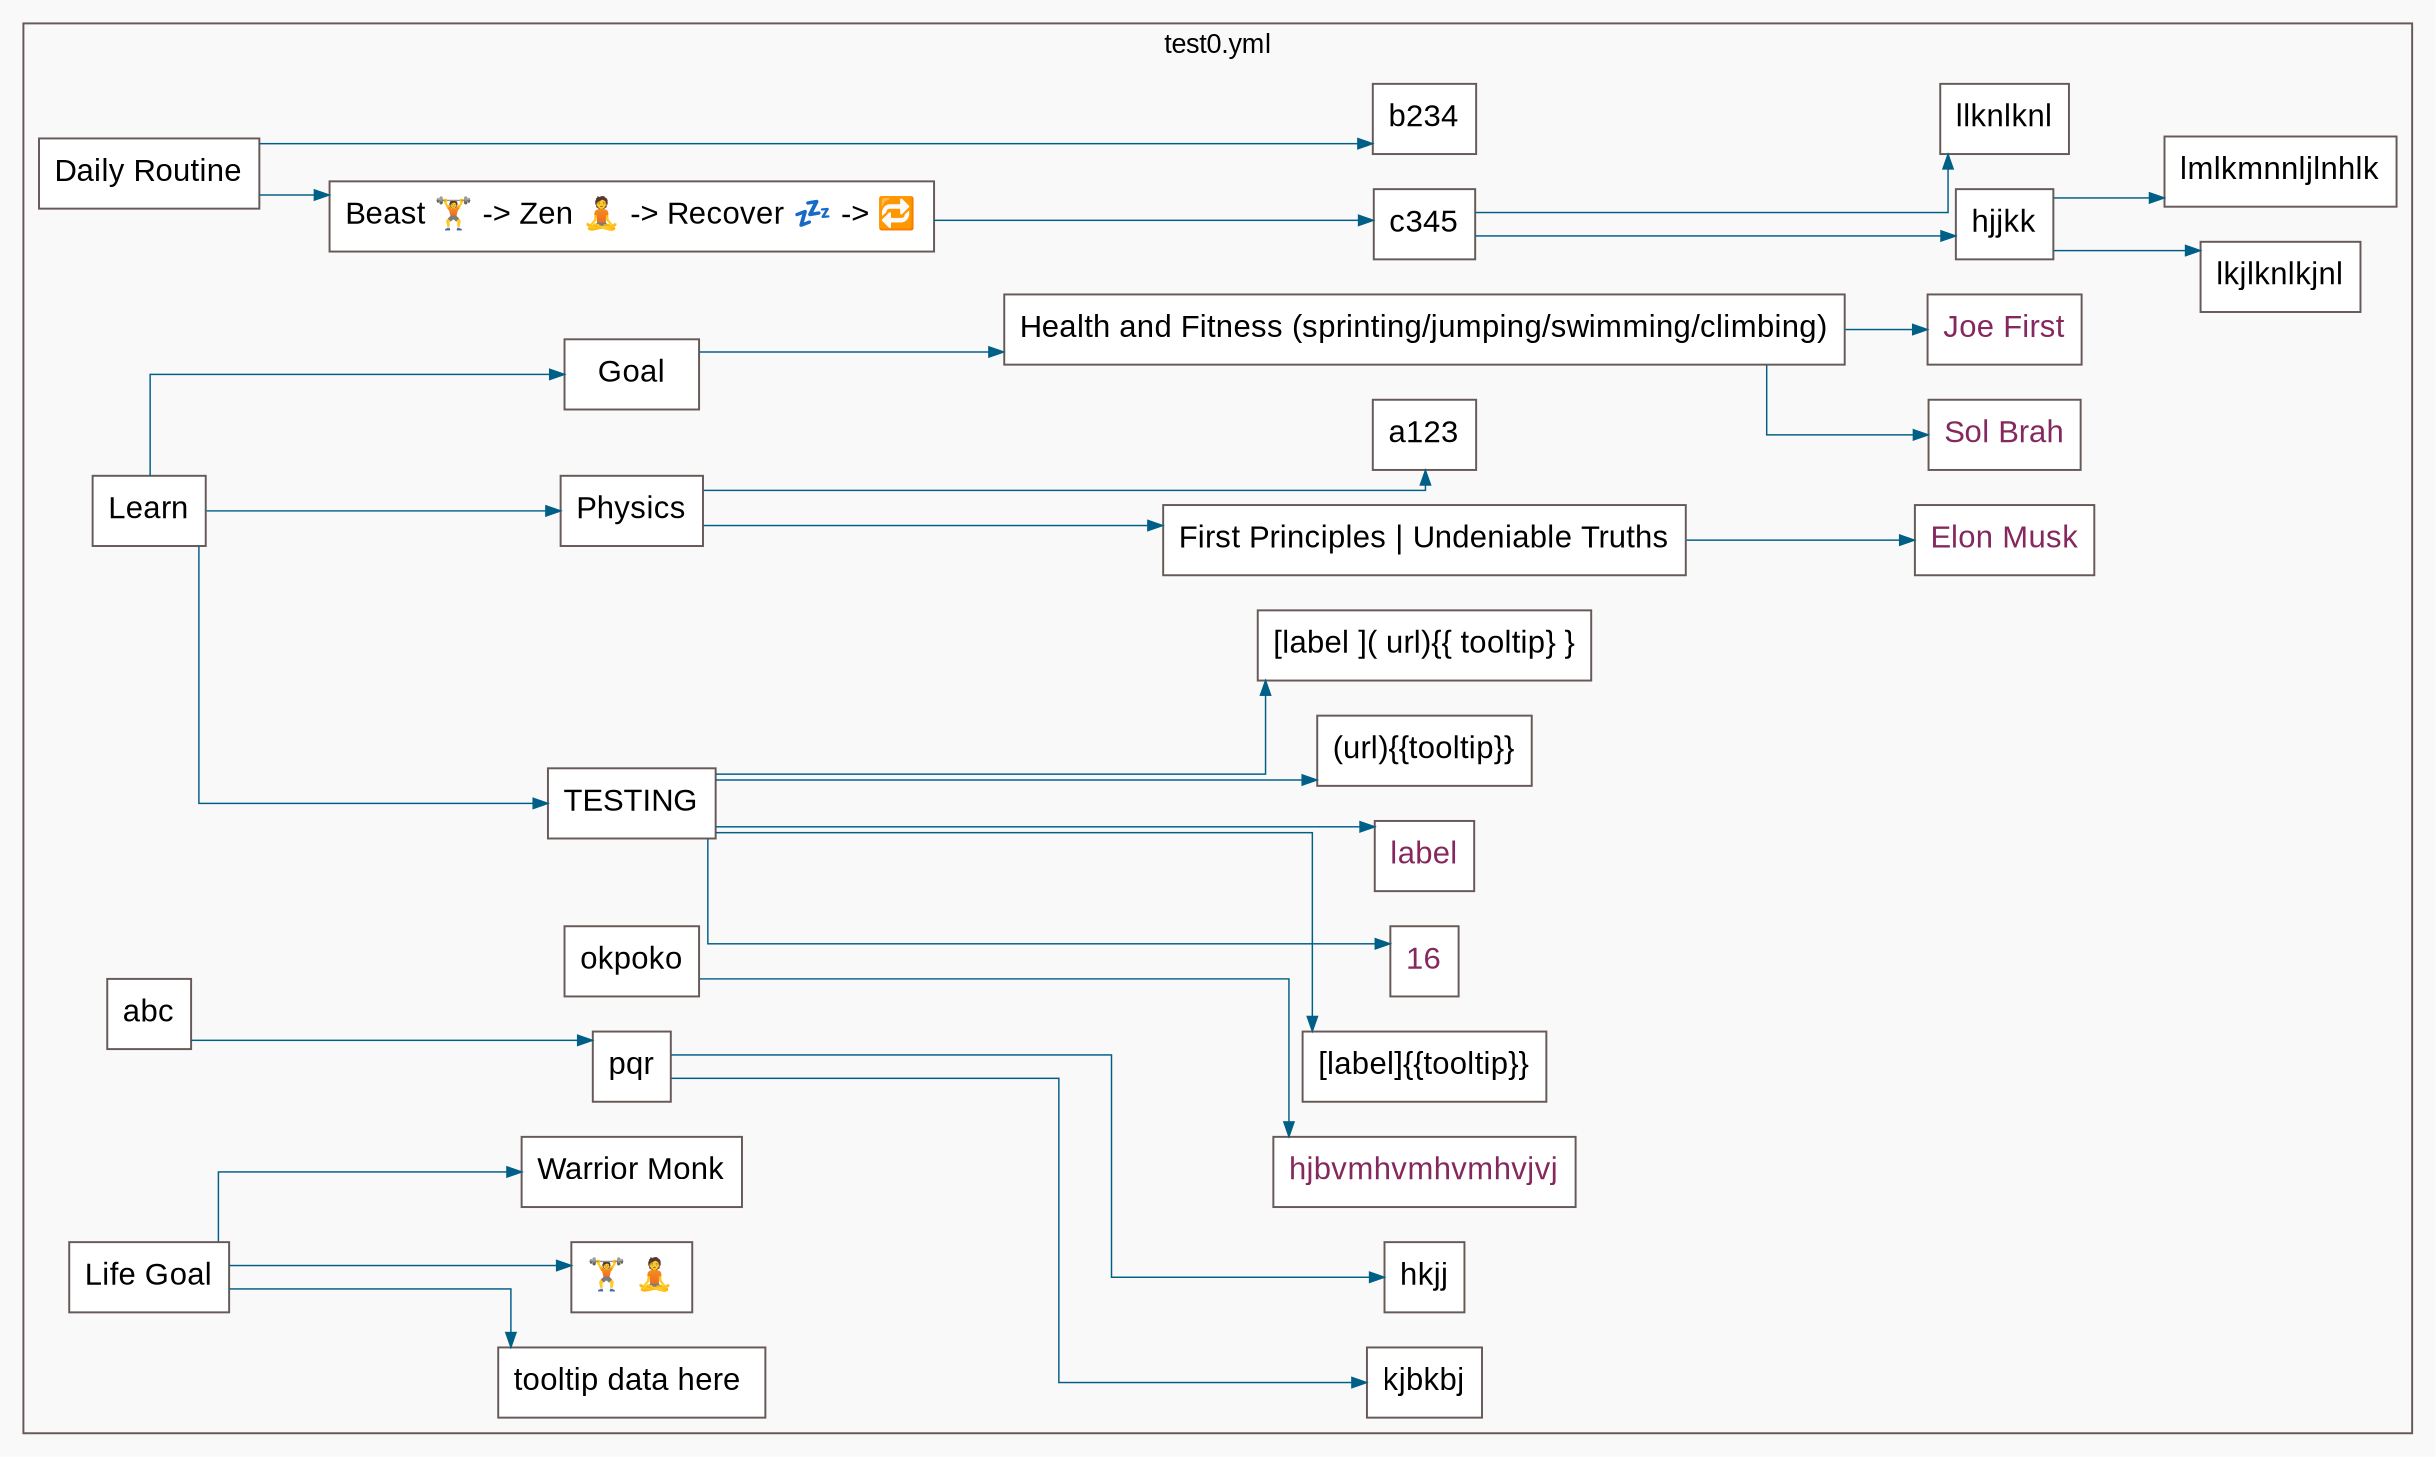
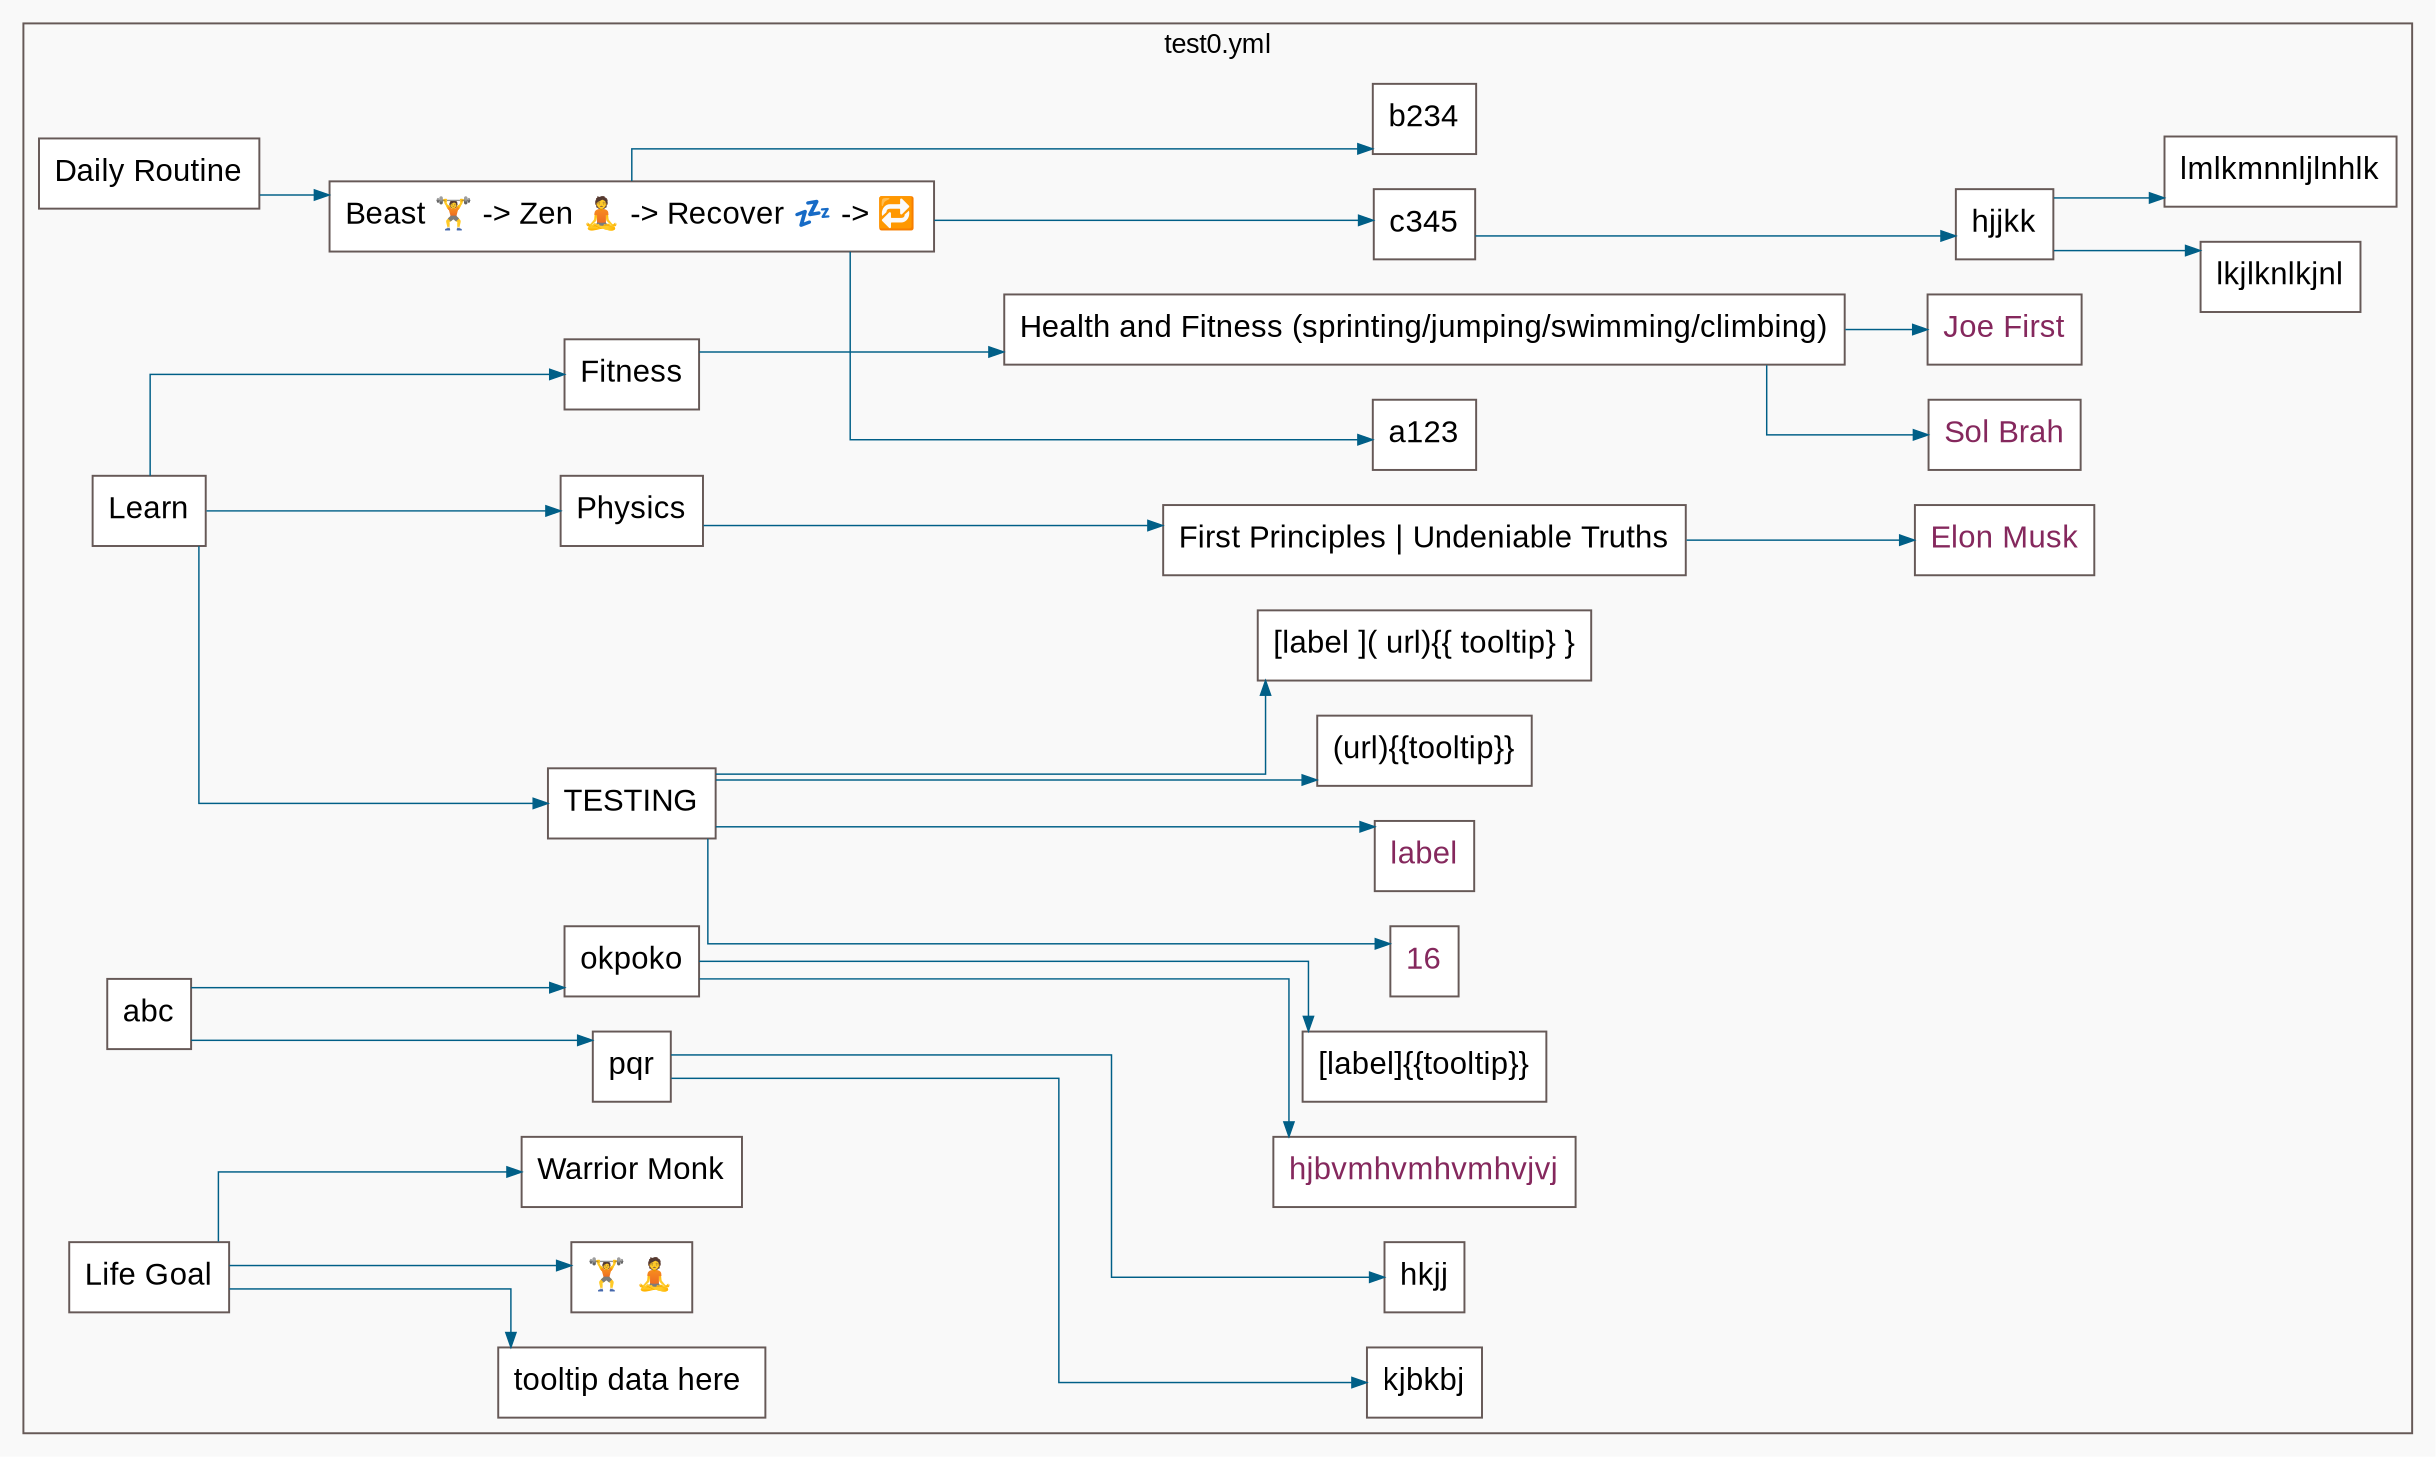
node "llknlknl": removed
edge "Daily Routine" -> "b234": now "Beast 🏋 -> Zen 🧘 -> Recover 💤 -> 🔁" -> "b234"
node "Goal": label "Goal" -> "Fitness"
edge "Physics" -> "a123": now "Beast 🏋 -> Zen 🧘 -> Recover 💤 -> 🔁" -> "a123"
edge "TESTING" -> "[label]{{tooltip}}": now "okpoko" -> "[label]{{tooltip}}"
edge "abc" -> "okpoko": added
